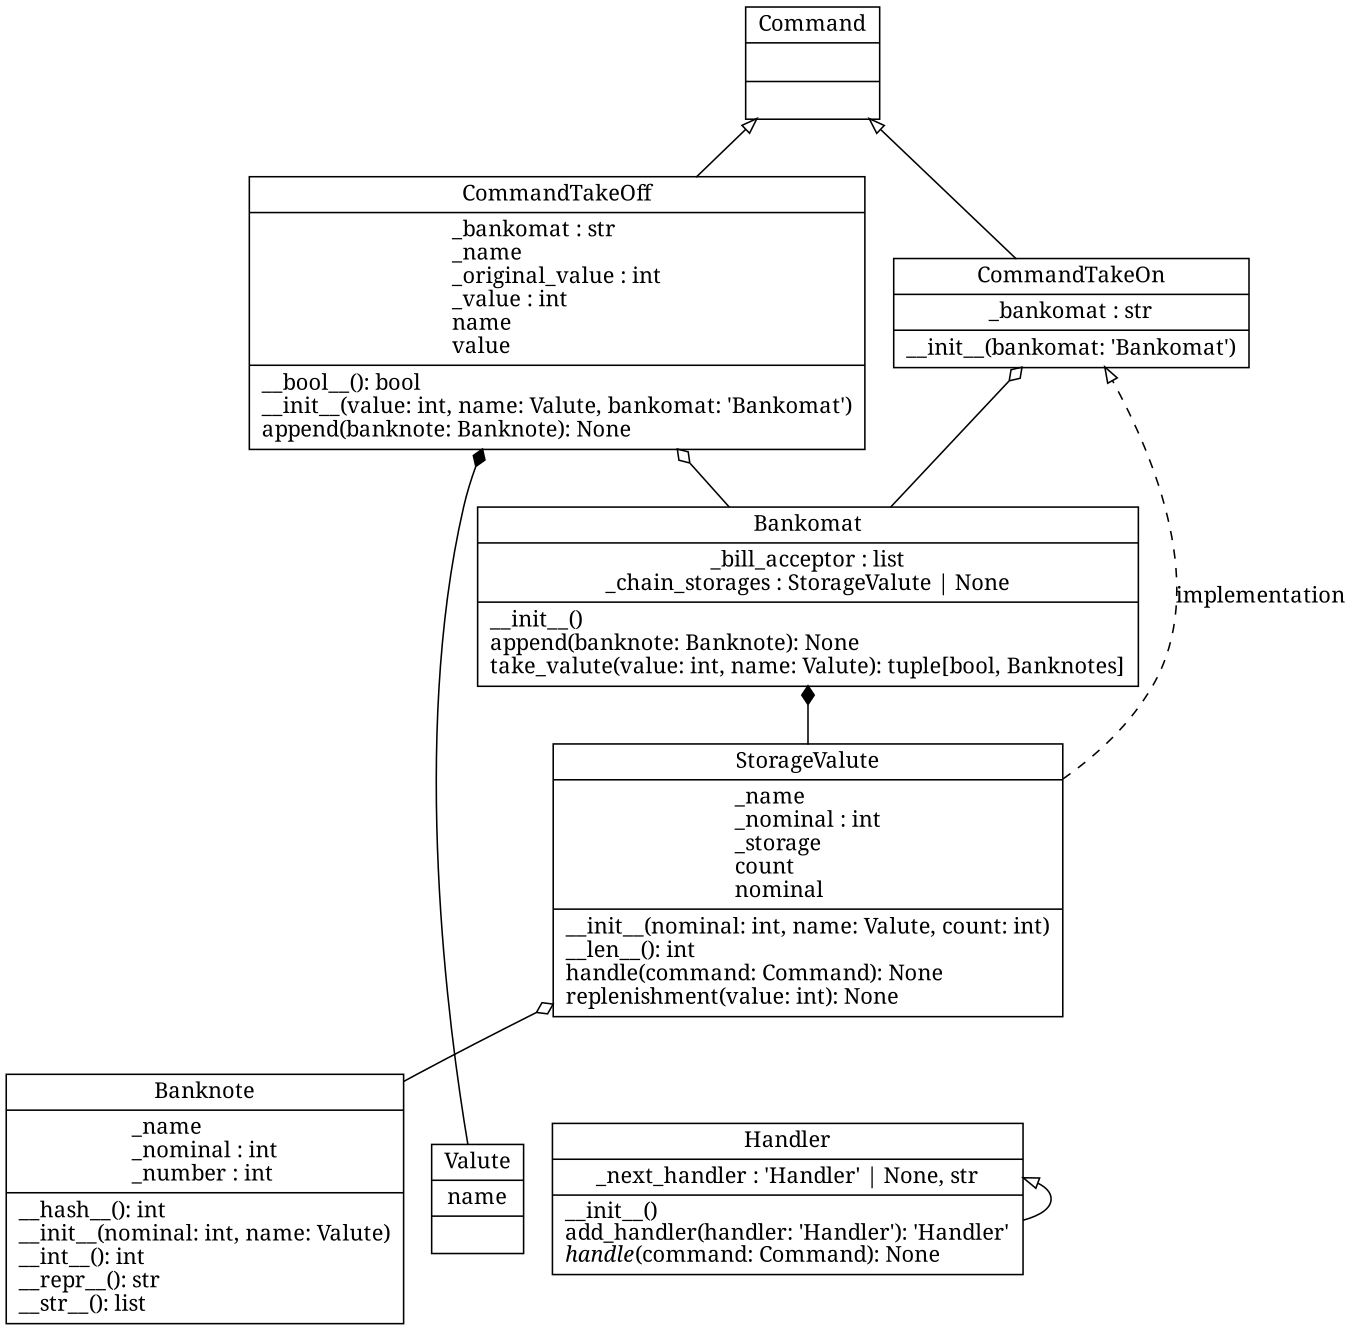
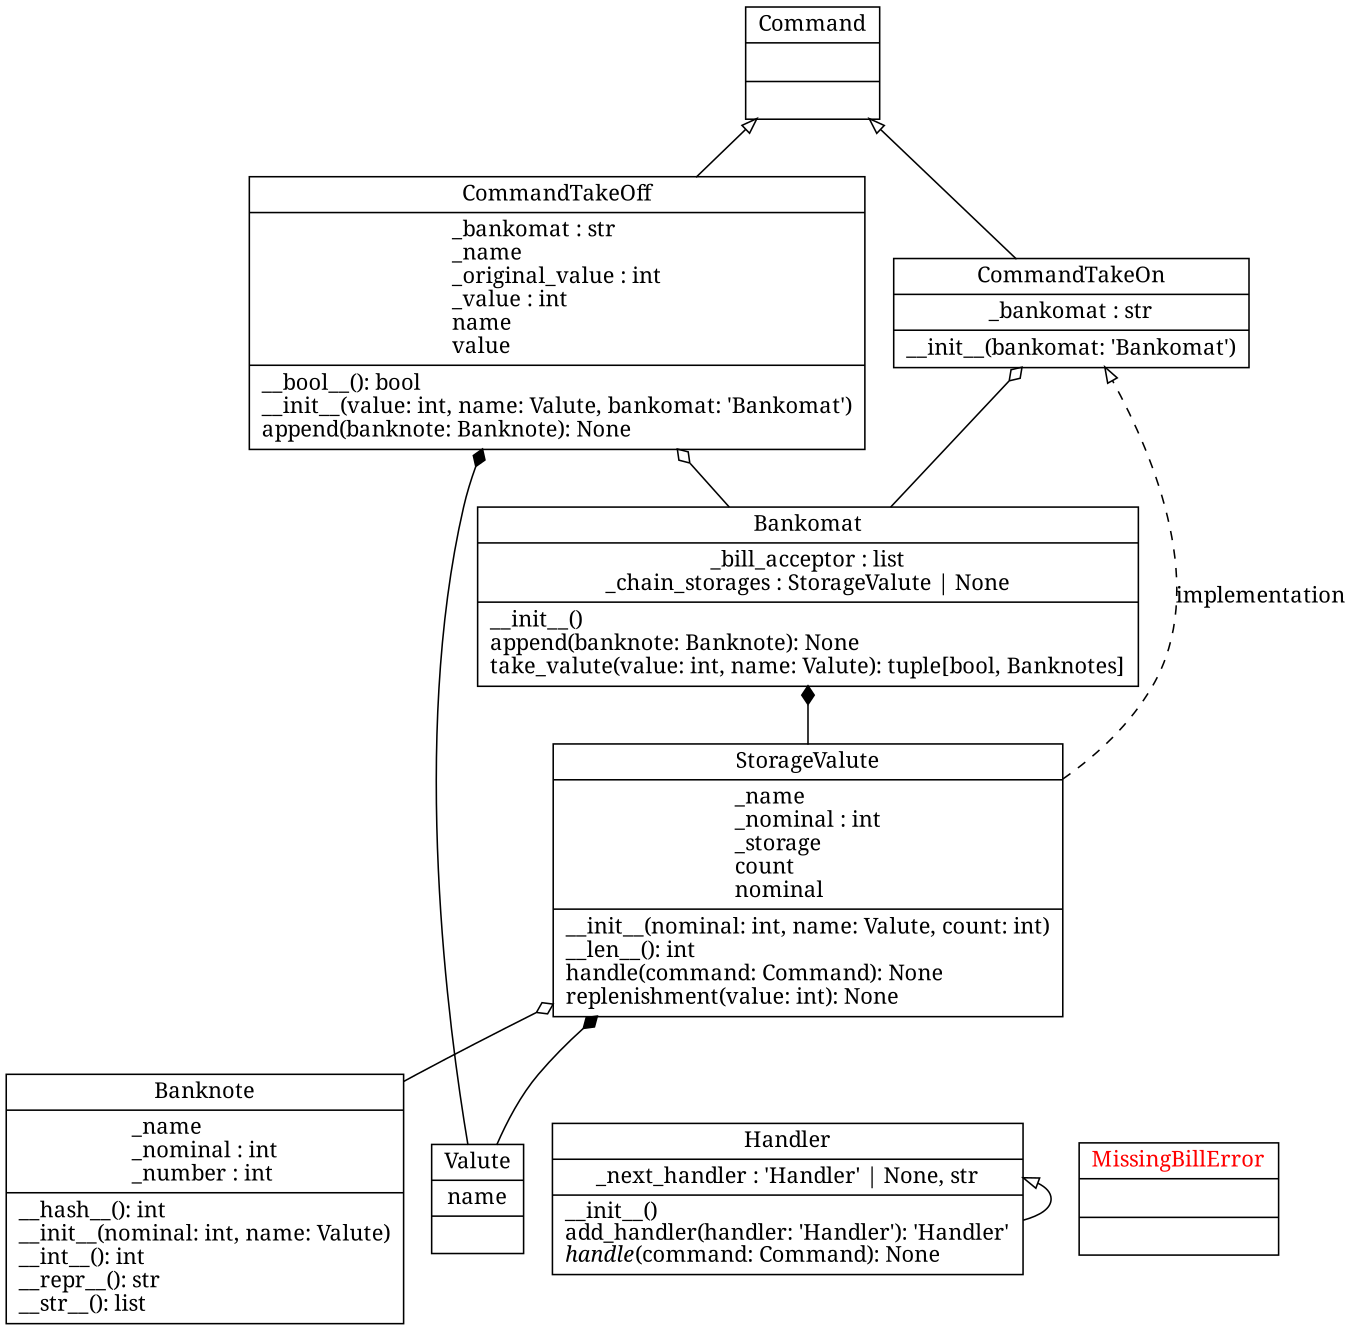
edge "Valute" -> "StorageValute": added
node "MissingBillError": added
